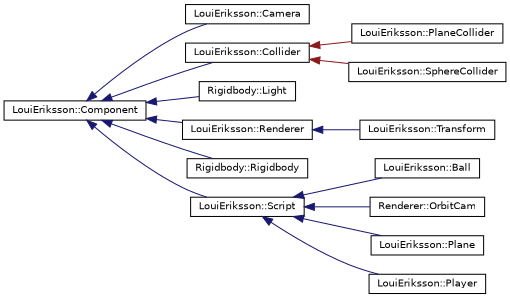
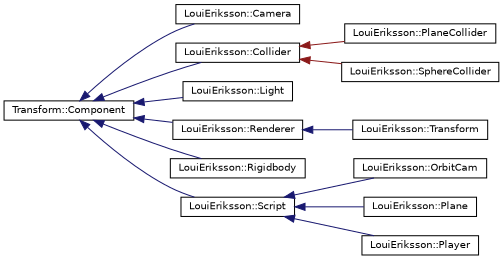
node "Rigidbody::Light": label "Rigidbody::Light" -> "LouiEriksson::Light"
node "LouiEriksson::Component": label "LouiEriksson::Component" -> "Transform::Component"
node "Rigidbody::Rigidbody": label "Rigidbody::Rigidbody" -> "LouiEriksson::Rigidbody"
node "LouiEriksson::Ball": removed
node "Renderer::OrbitCam": label "Renderer::OrbitCam" -> "LouiEriksson::OrbitCam"
